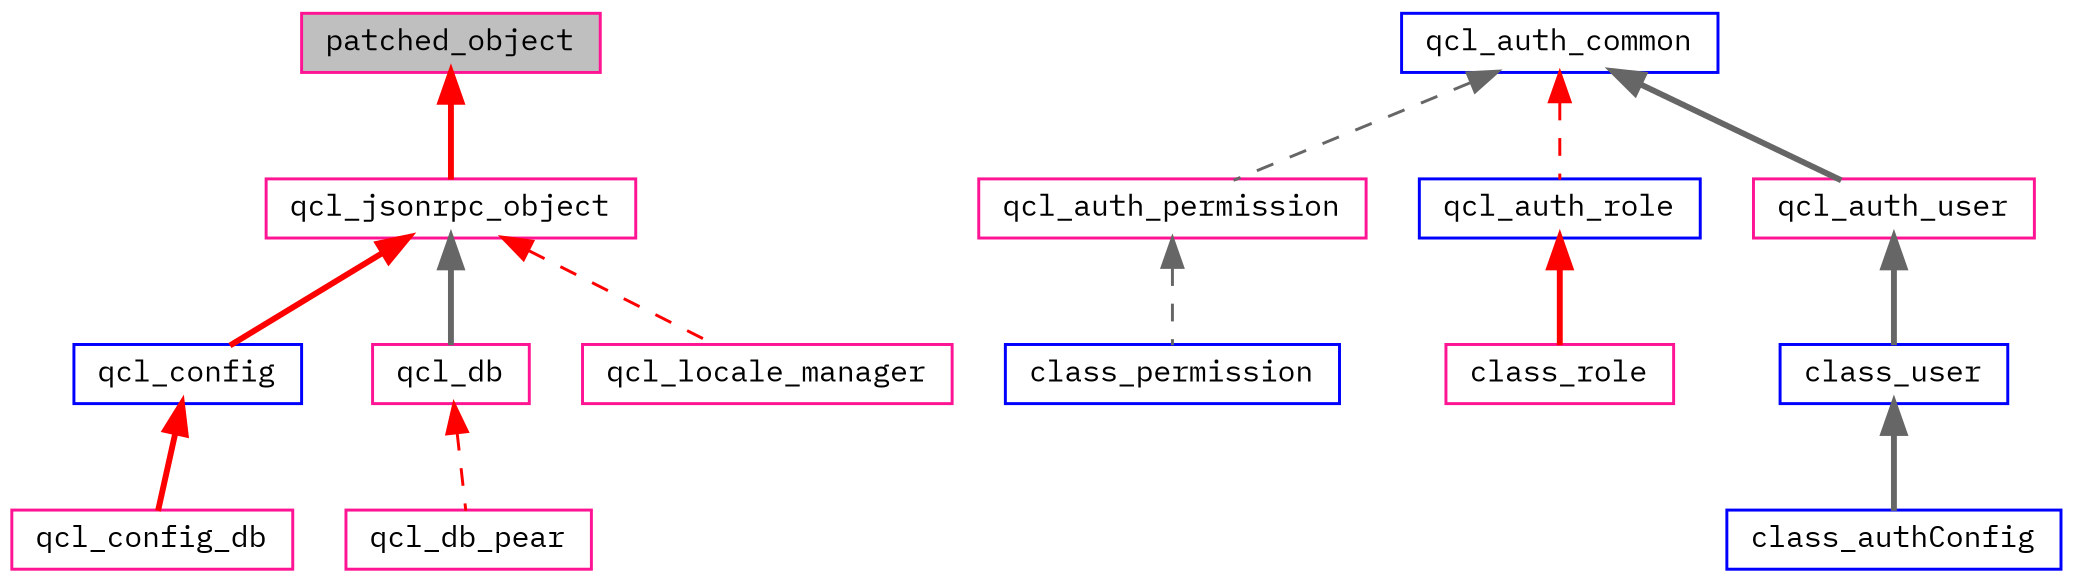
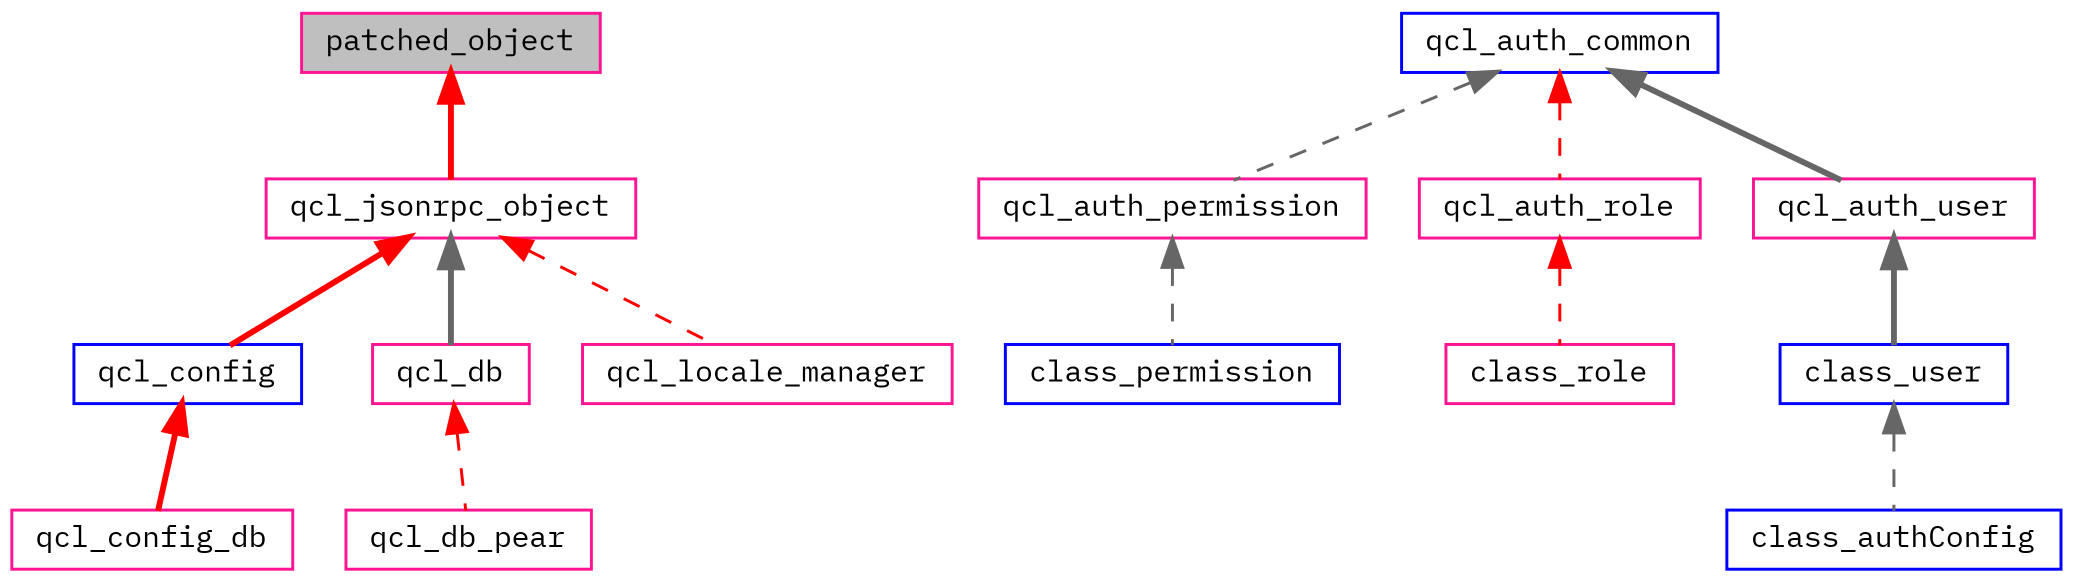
node "qcl_auth_role": color blue -> deeppink
edge "class_role" -> "qcl_auth_role": style bold -> dashed
edge "class_authConfig" -> "class_user": style bold -> dashed
